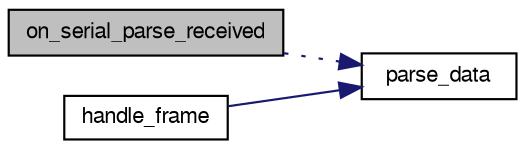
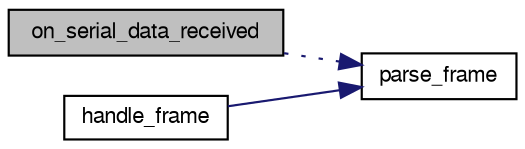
node "on_serial_parse_received": label "on_serial_parse_received" -> "on_serial_data_received"
node "parse_data": label "parse_data" -> "parse_frame"
